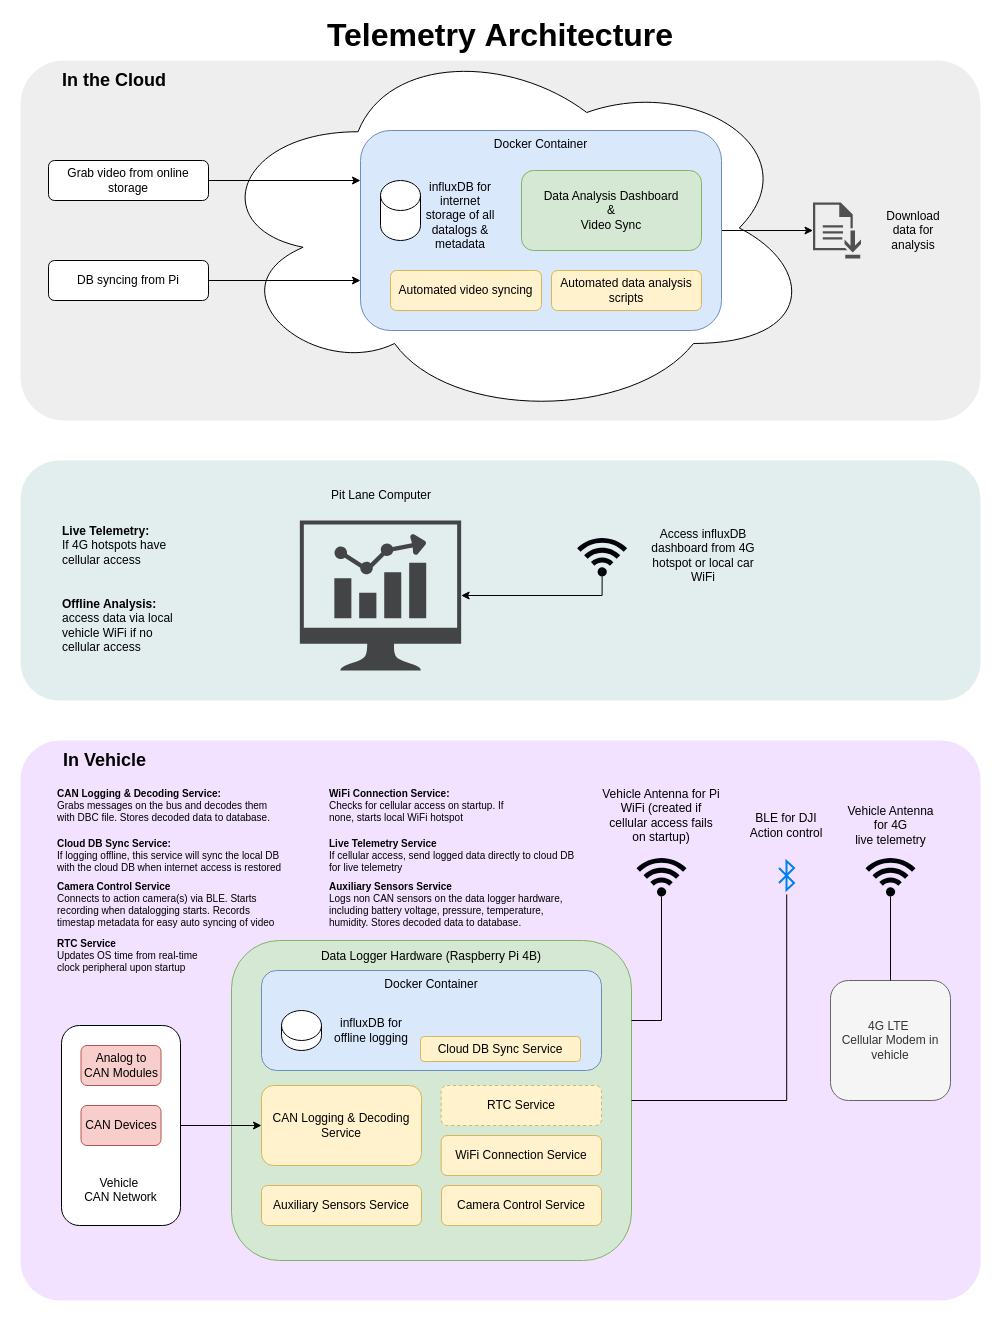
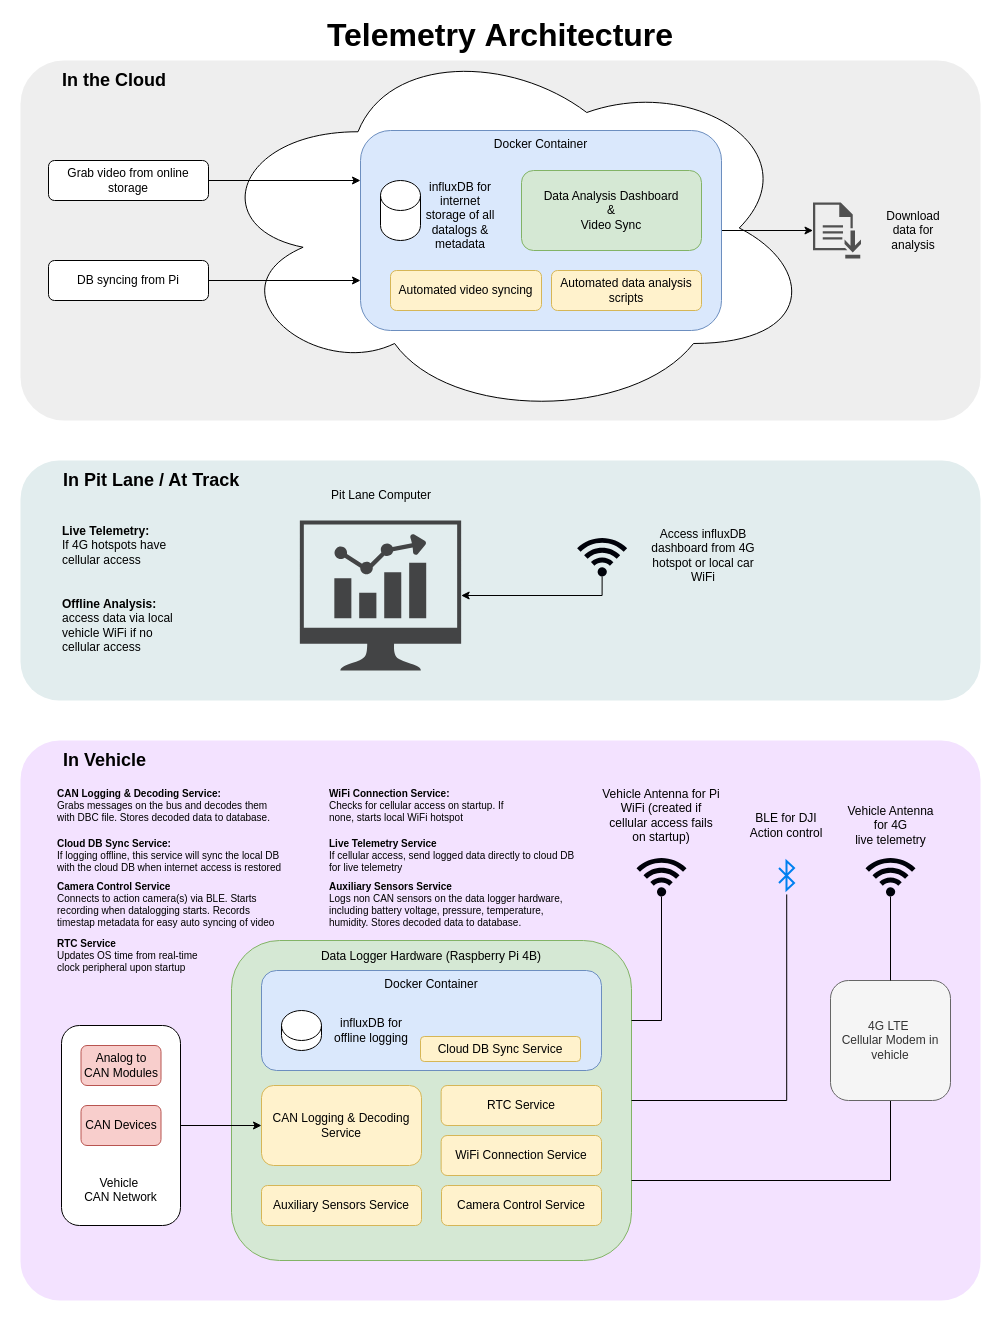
node "In Pit Lane / At Track": added
node "RTC Service": style dashed -> solid
edge "4G LTE Cellular Modem in vehicle" -- "Data Logger Hardware (Raspberry Pi 4B)": added
